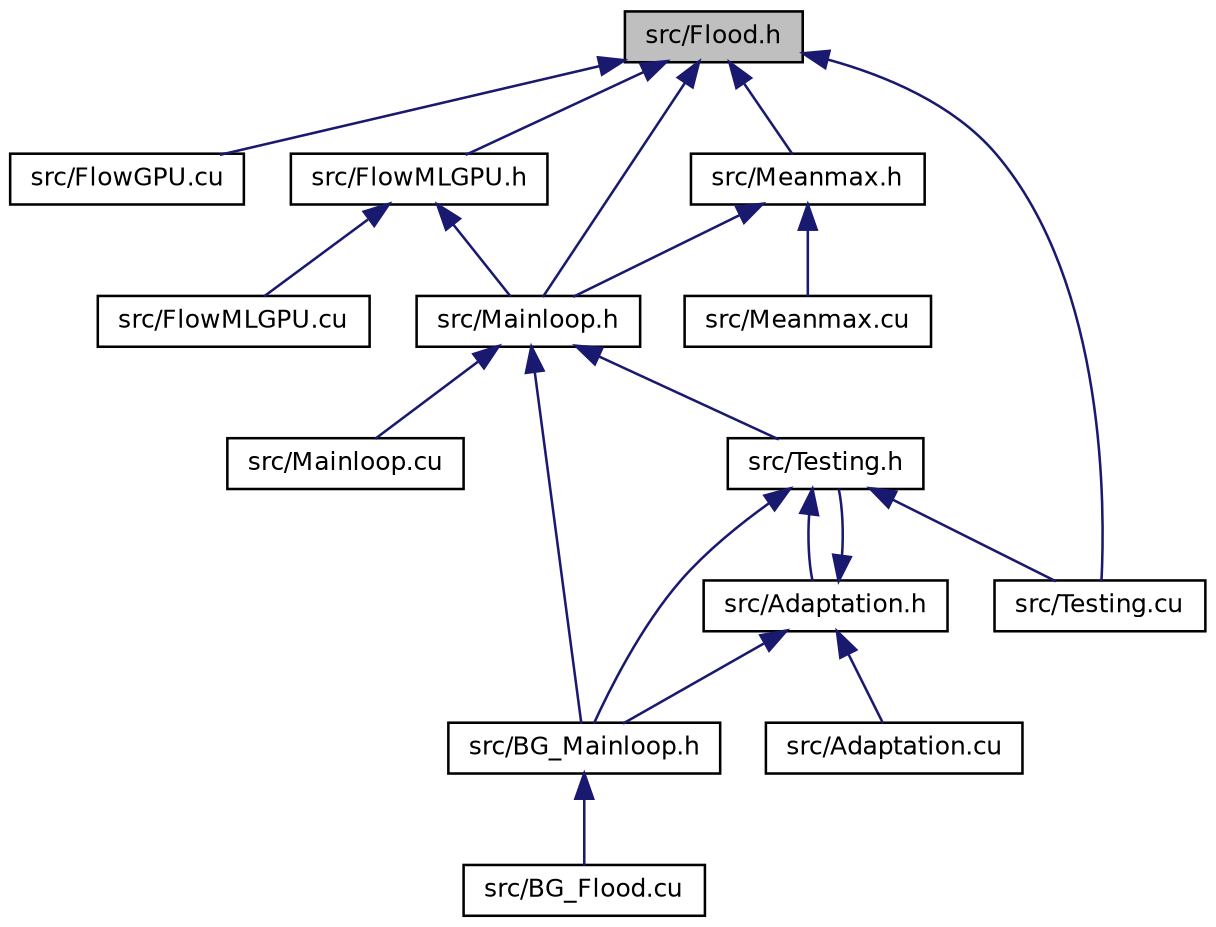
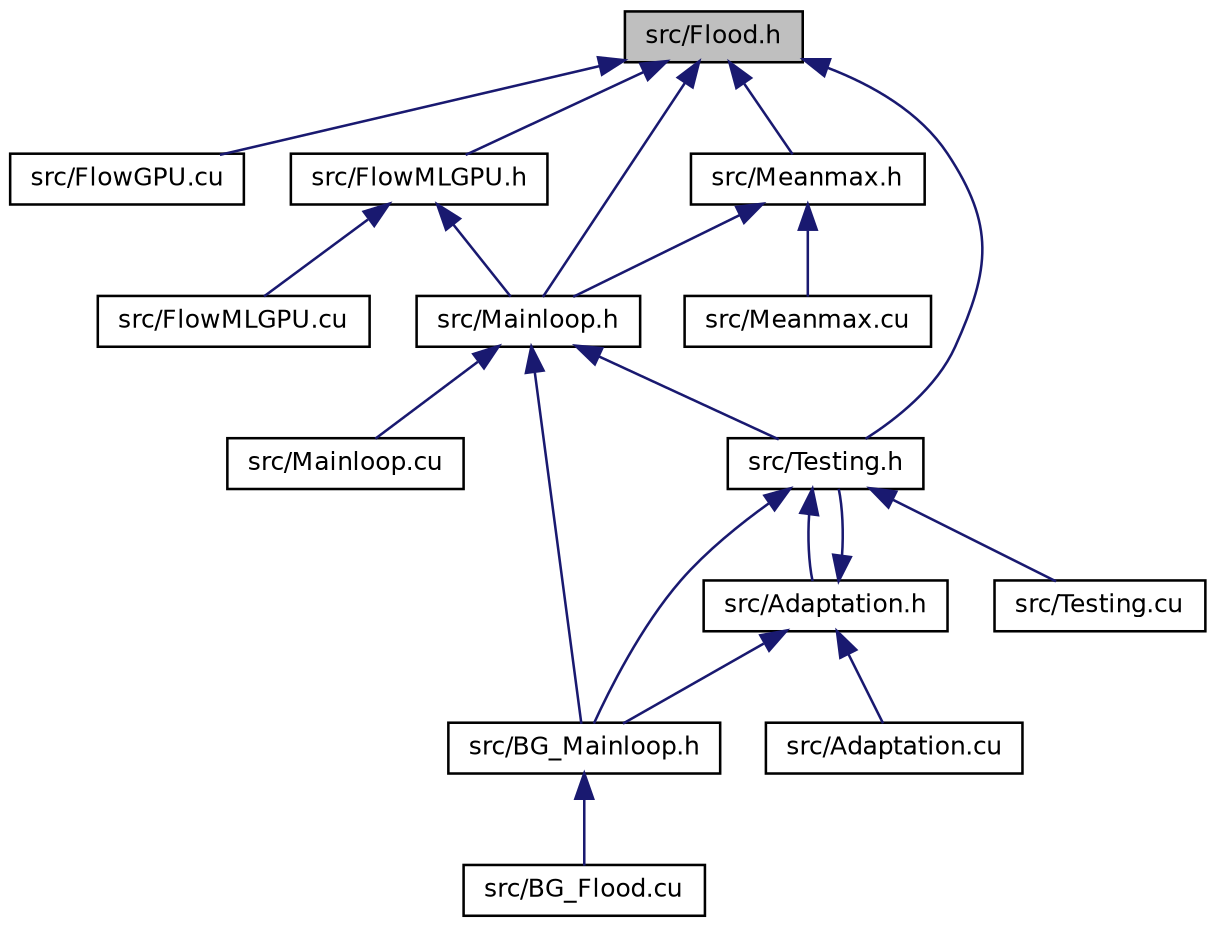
edge "src/Testing.cu" -> "src/Flood.h": now "src/Testing.h" -> "src/Flood.h"
